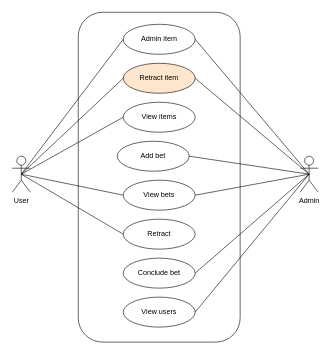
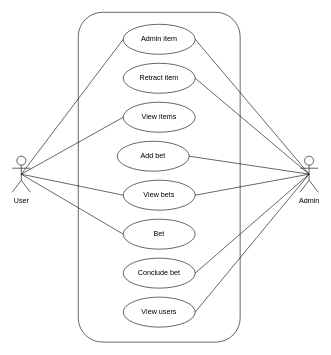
node "Retract item": fillcolor #ffe6cc -> #ffffff
edge "Retract item" -- "User": removed
node "Retract": label "Retract" -> "Bet"
